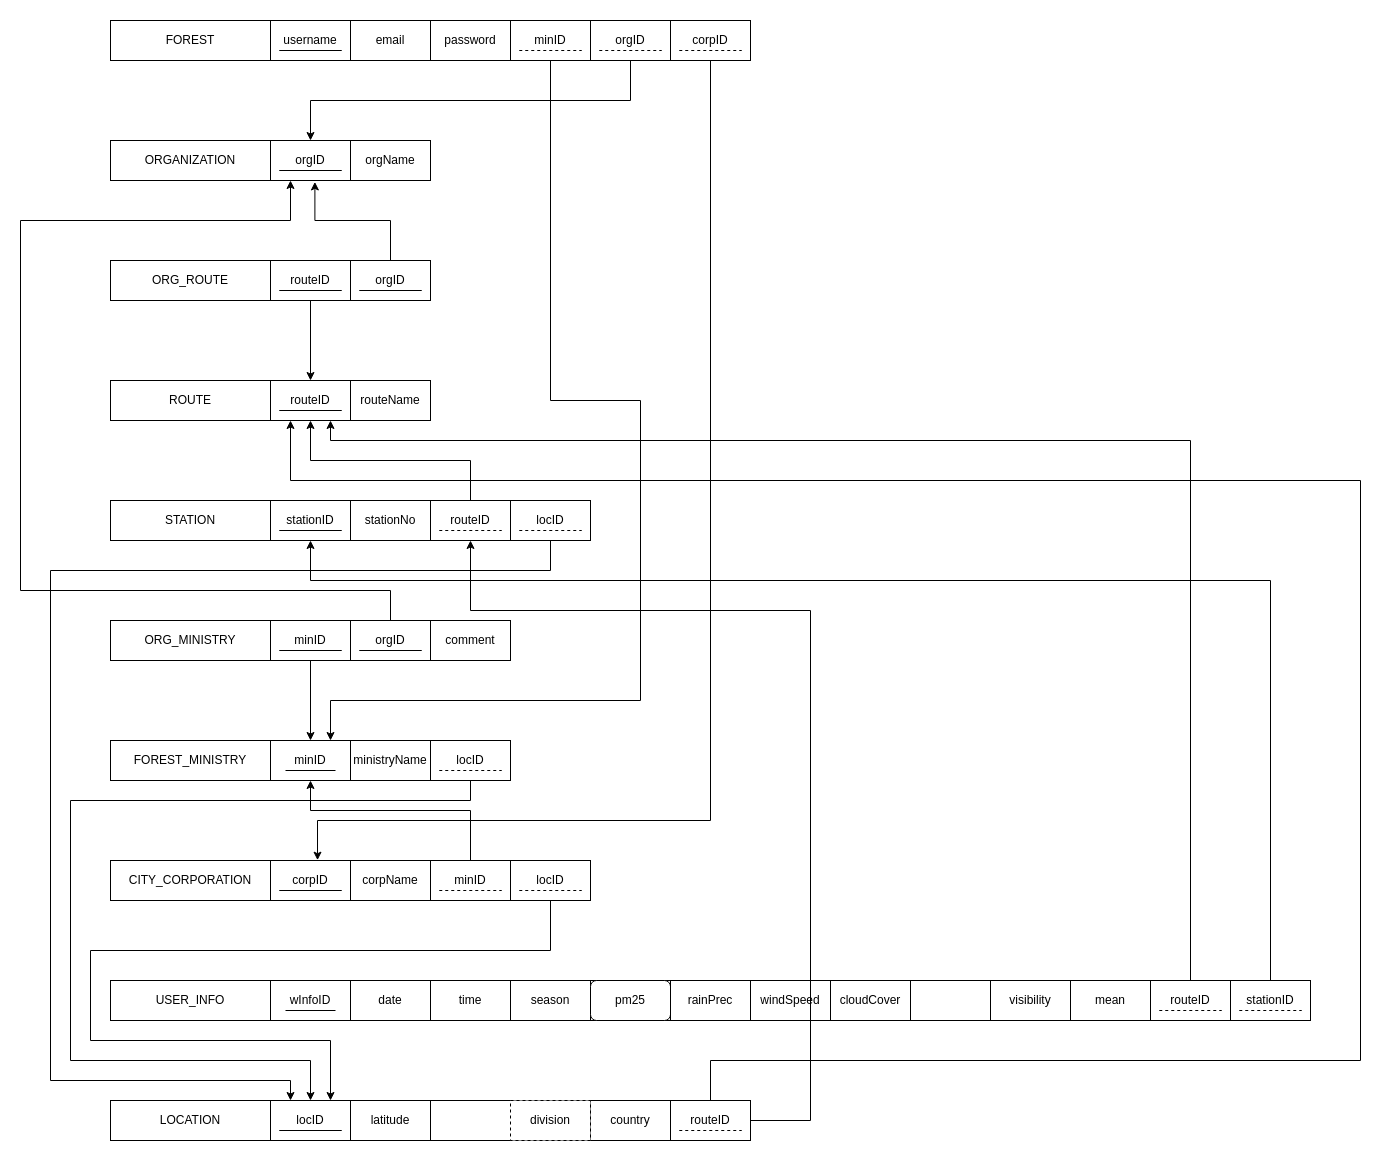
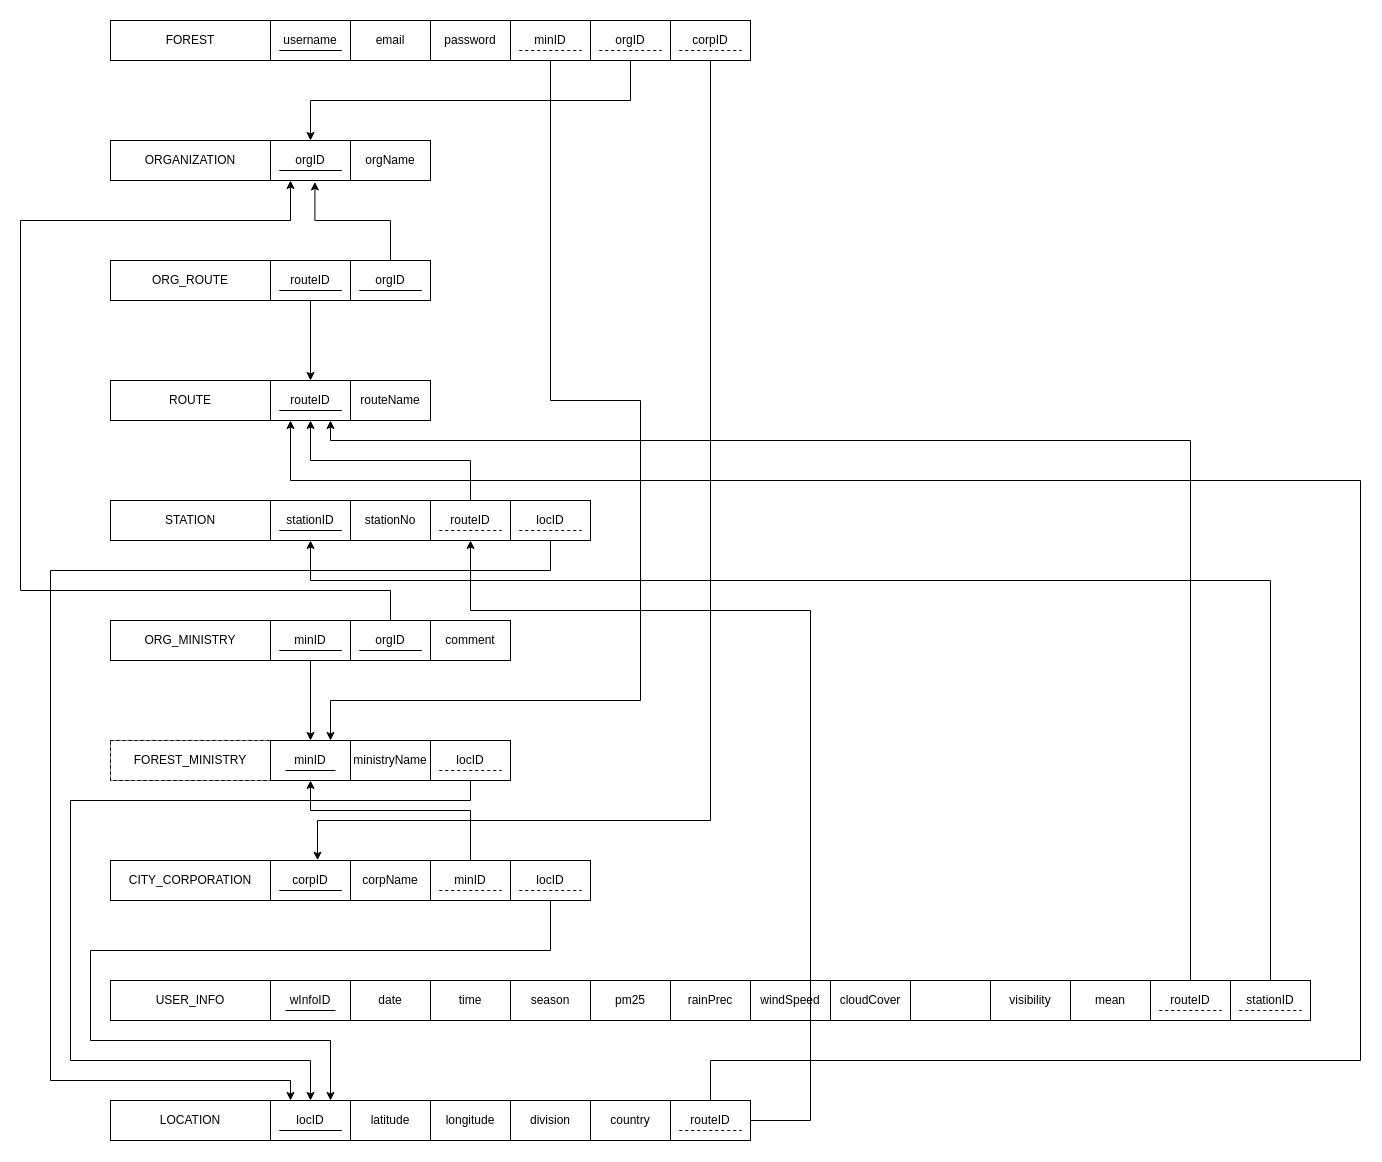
node "FOREST_MINISTRY": style solid -> dashed
node "pm25": shape rounded rectangle -> rectangle
node "longitude": added
node "division": style dashed -> solid
